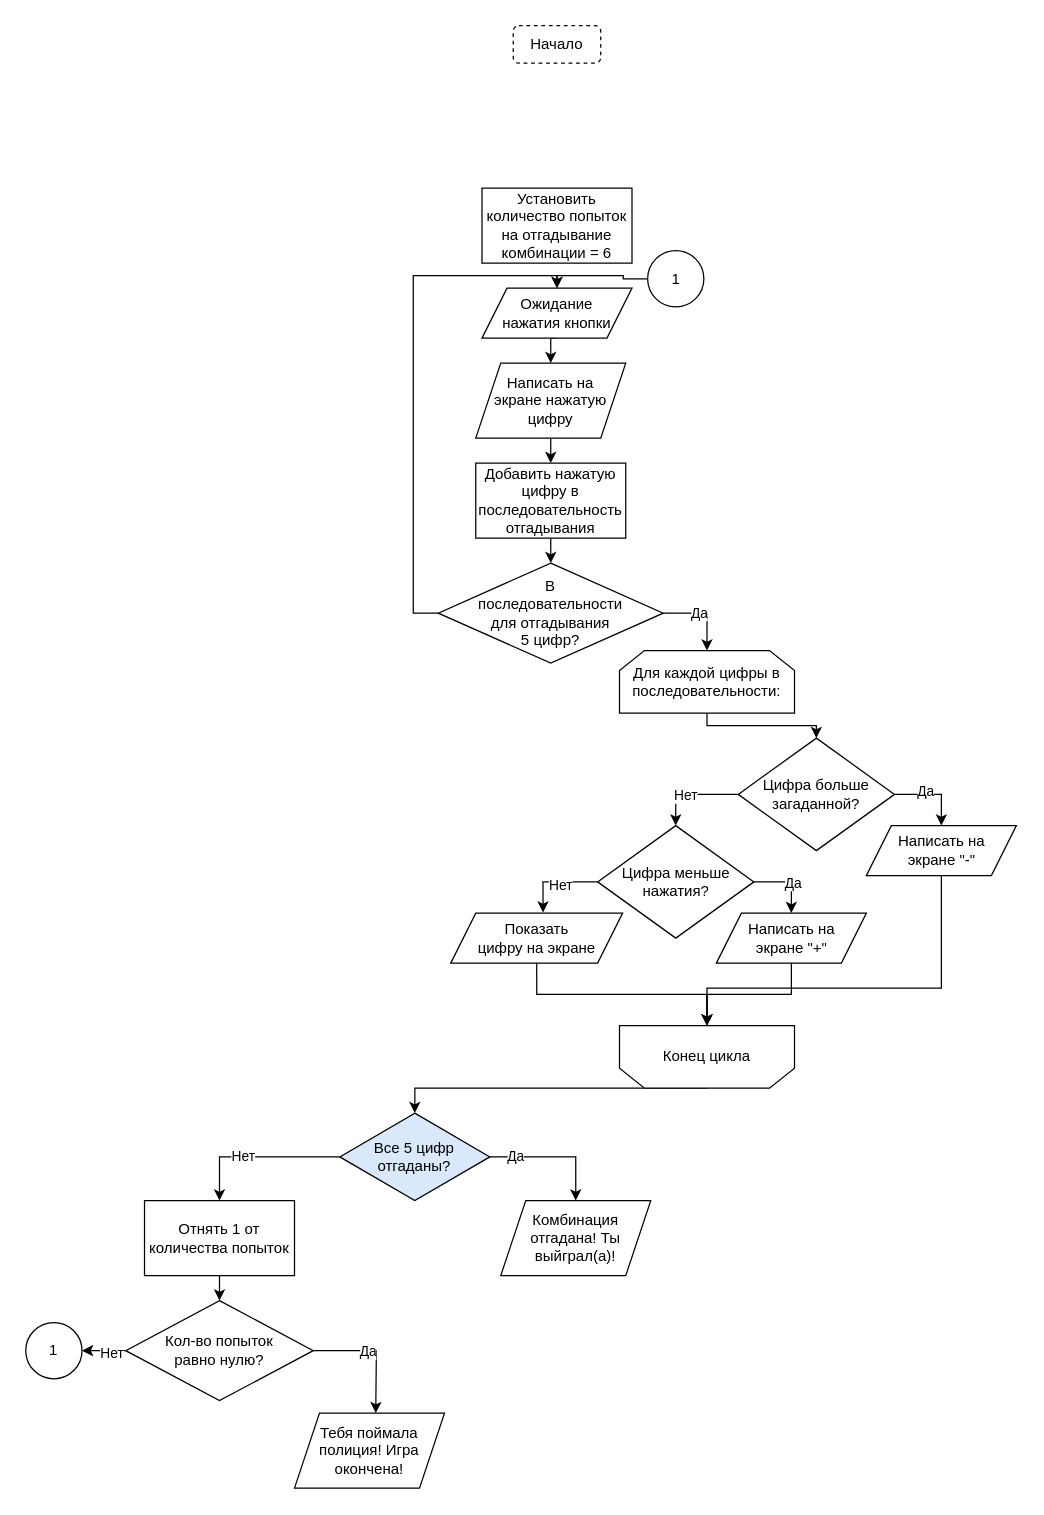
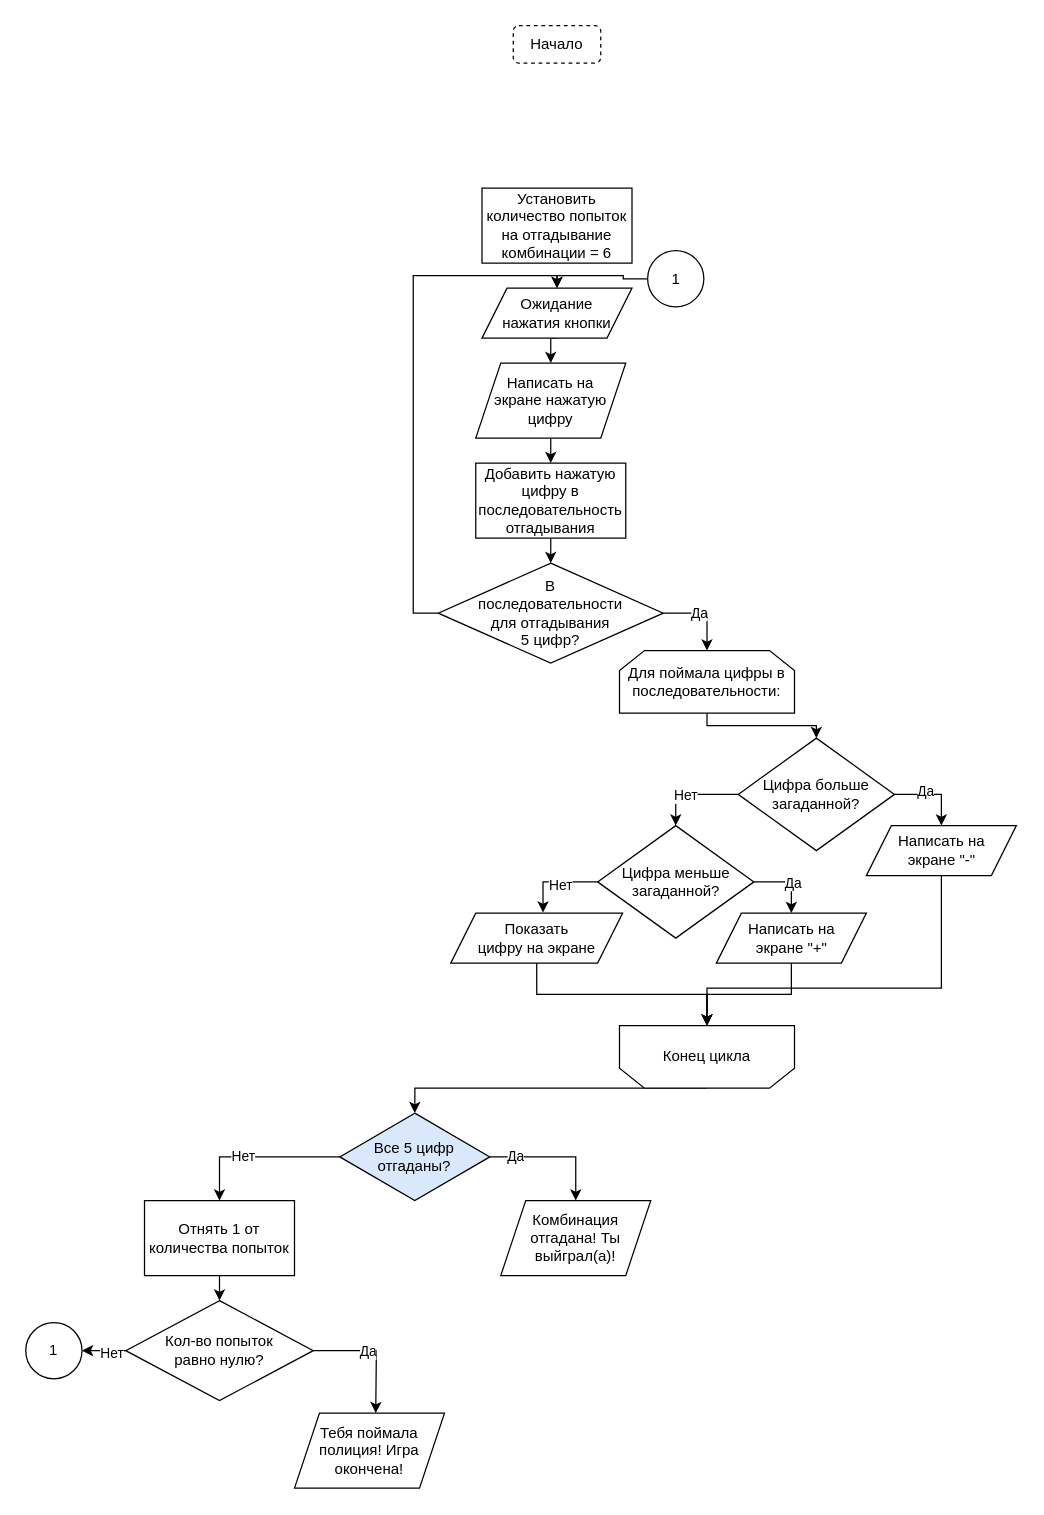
node "Для каждой цифры в последовательности:": label "Для каждой цифры в последовательности:" -> "Для поймала цифры в последовательности:"
node "Цифра меньше нажатия?": label "Цифра меньше нажатия?" -> "Цифра меньше загаданной?"
